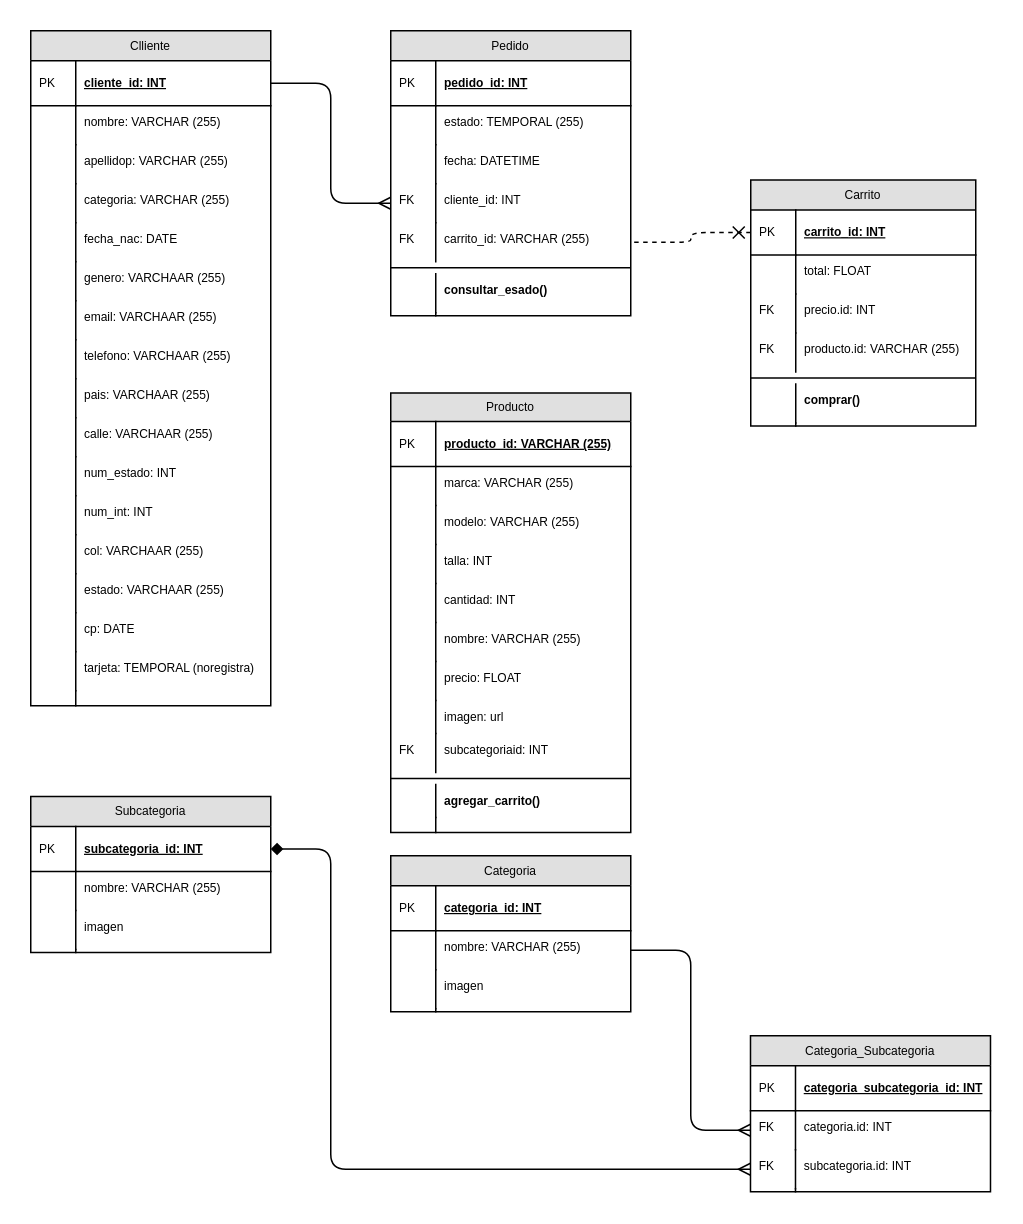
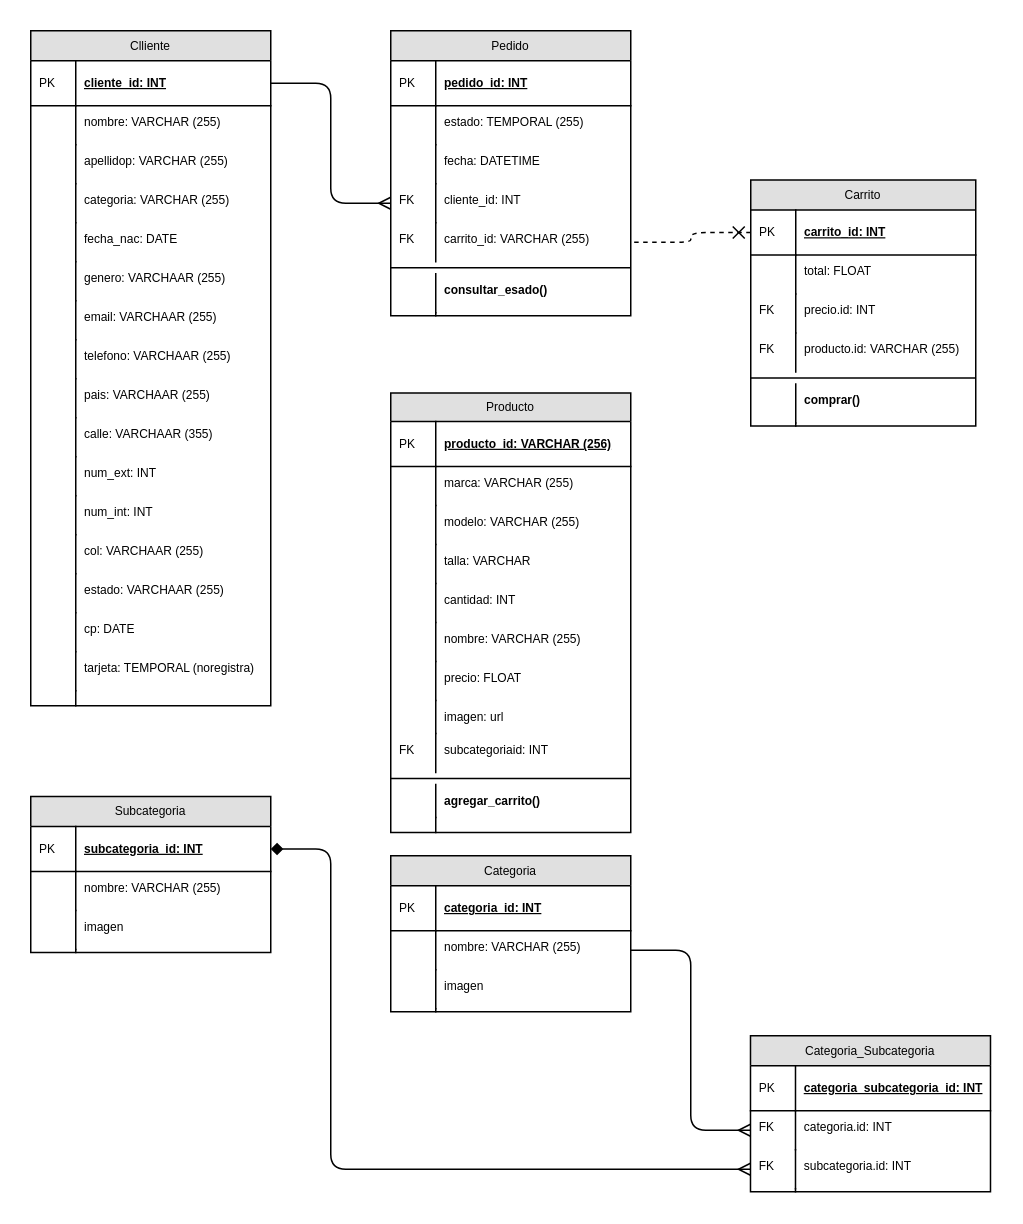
node "calle: VARCHAAR (255)": label "calle: VARCHAAR (255)" -> "calle: VARCHAAR (355)"
node "producto_id: VARCHAR (255)": label "producto_id: VARCHAR (255)" -> "producto_id: VARCHAR (256)"
node "num_estado: INT": label "num_estado: INT" -> "num_ext: INT"
node "talla: INT": label "talla: INT" -> "talla: VARCHAR"
